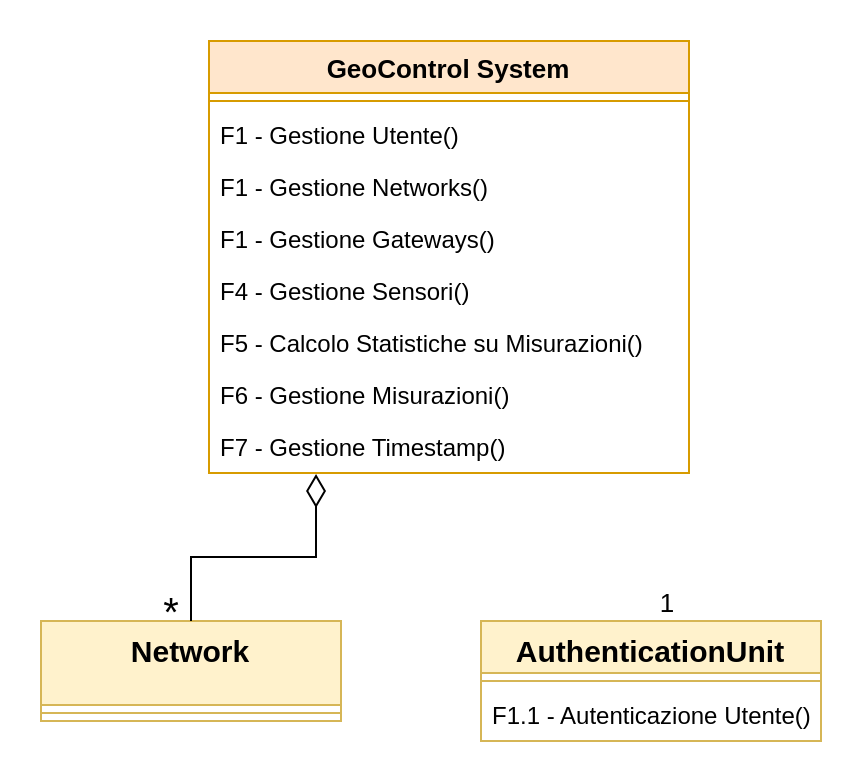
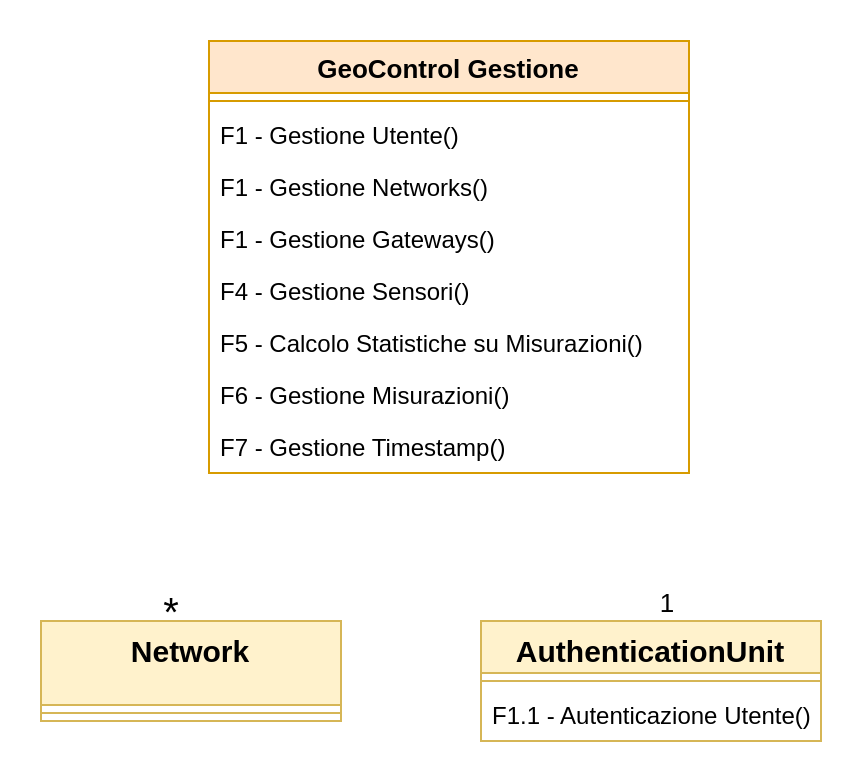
node "GeoControl System": label "GeoControl System" -> "GeoControl Gestione"
edge "Network" -> "F7 - Gestione Timestamp()": removed
